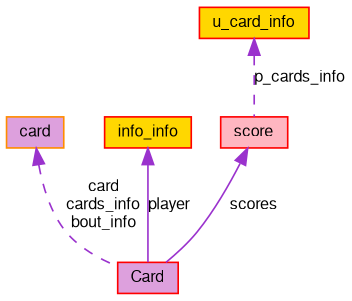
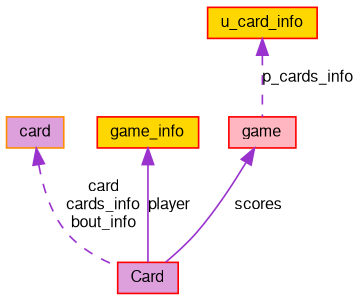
node "info_info": label "info_info" -> "game_info"
node "score": label "score" -> "game"
